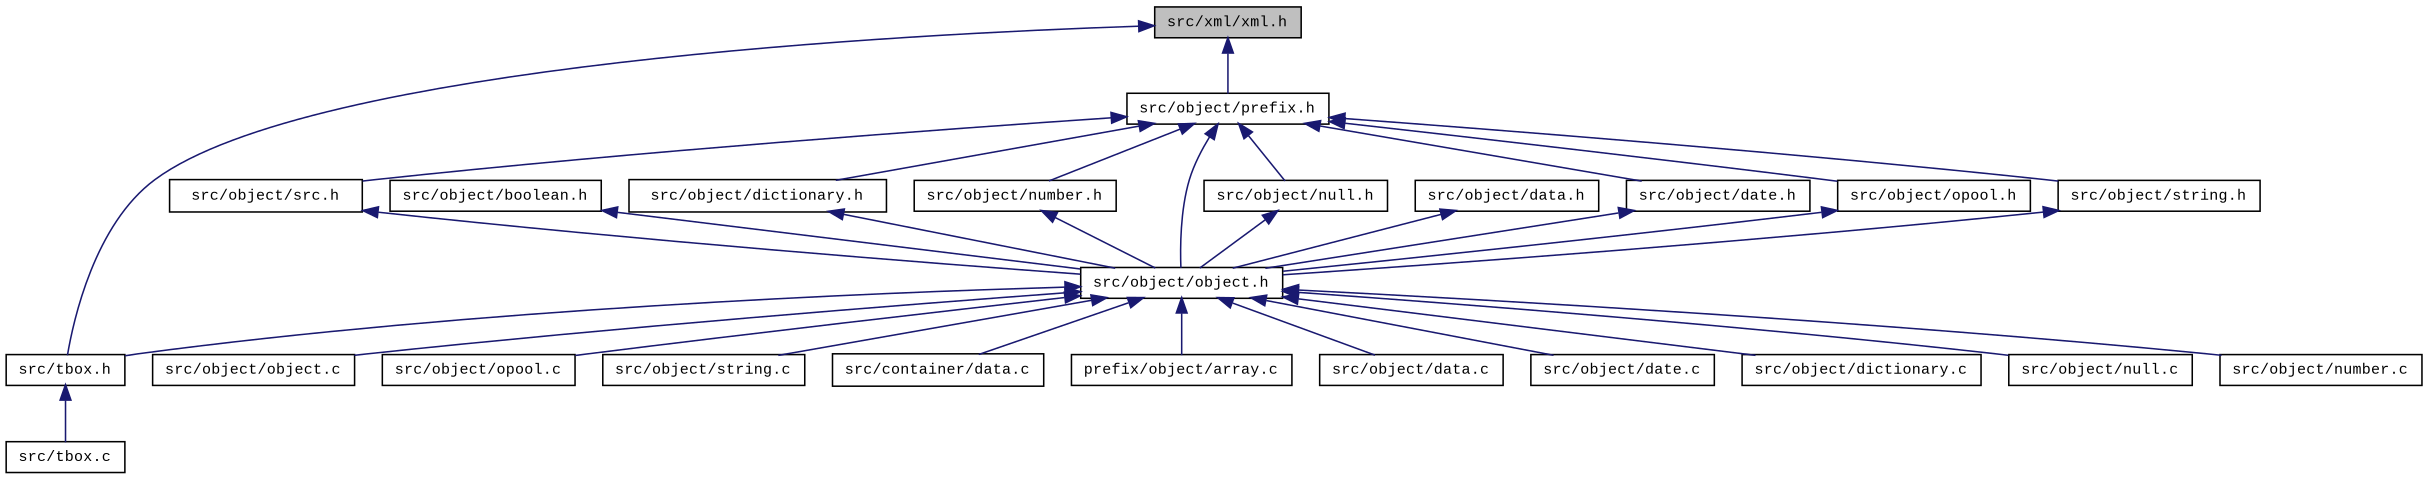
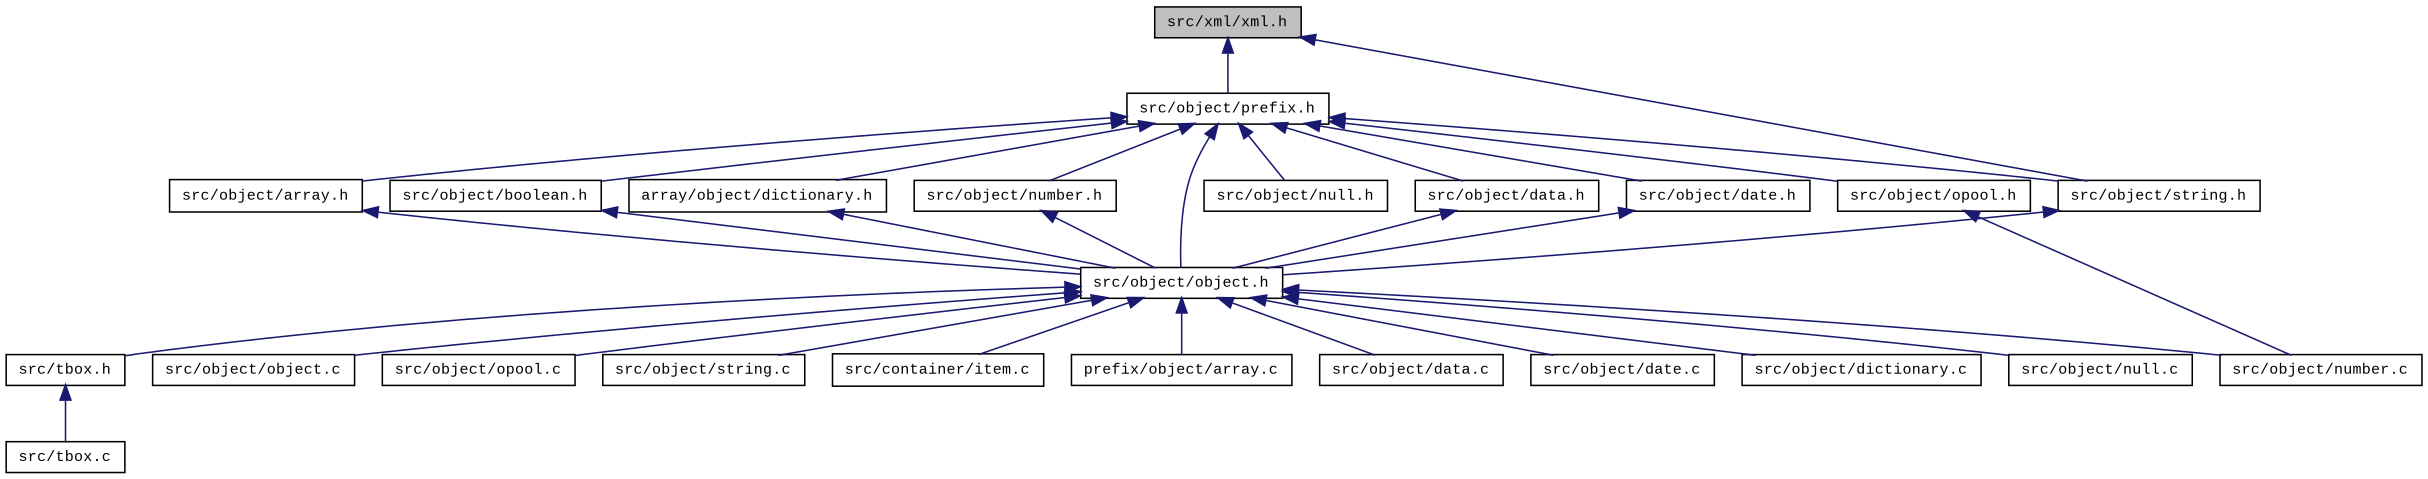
edge "src/tbox.h" -> "src/xml/xml.h": now "src/object/string.h" -> "src/xml/xml.h"
edge "src/object/boolean.h" -> "src/object/prefix.h": added
edge "src/object/data.h" -> "src/object/prefix.h": added
node "src/object/src.h": label "src/object/src.h" -> "src/object/array.h"
node "src/object/dictionary.h": label "src/object/dictionary.h" -> "array/object/dictionary.h"
edge "src/object/object.h" -> "src/object/opool.h": now "src/object/number.c" -> "src/object/opool.h"
edge "src/object/object.h" -> "src/object/null.h": removed
node "src/container/data.c": label "src/container/data.c" -> "src/container/item.c"
